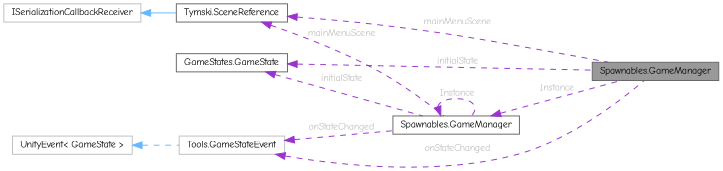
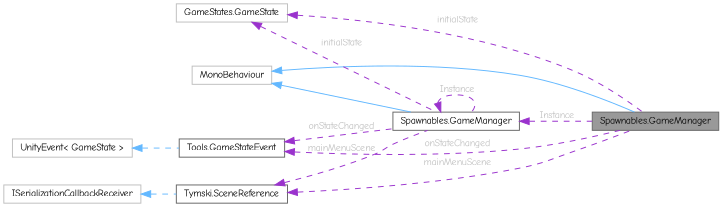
edge "Tymski.SceneReference" -> "ISerializationCallbackReceiver": style solid -> dashed
node "GameStates.GameState": color gray40 -> grey75
node "MonoBehaviour": added
node "Tools.GameStateEvent": color grey75 -> gray40
